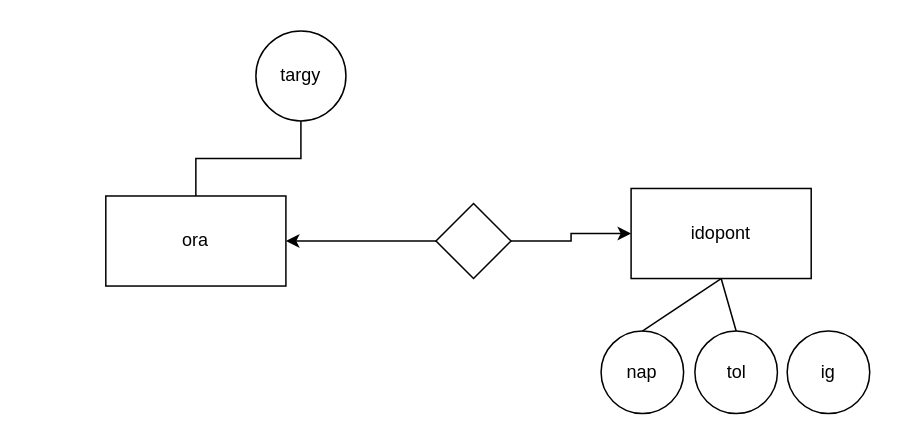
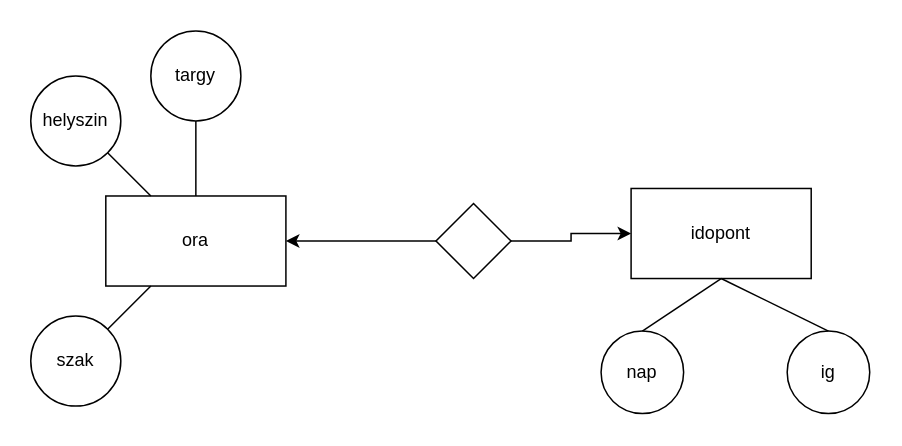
node "targy": moved (301, 76) -> (196, 76)
node "helyszin": added
edge "helyszin" -- "ora": added
edge "idopont" -- "ig": added
edge "idopont" -- "tol": removed
edge "ora" -- "szak": added
node "szak": added
node "tol": removed
